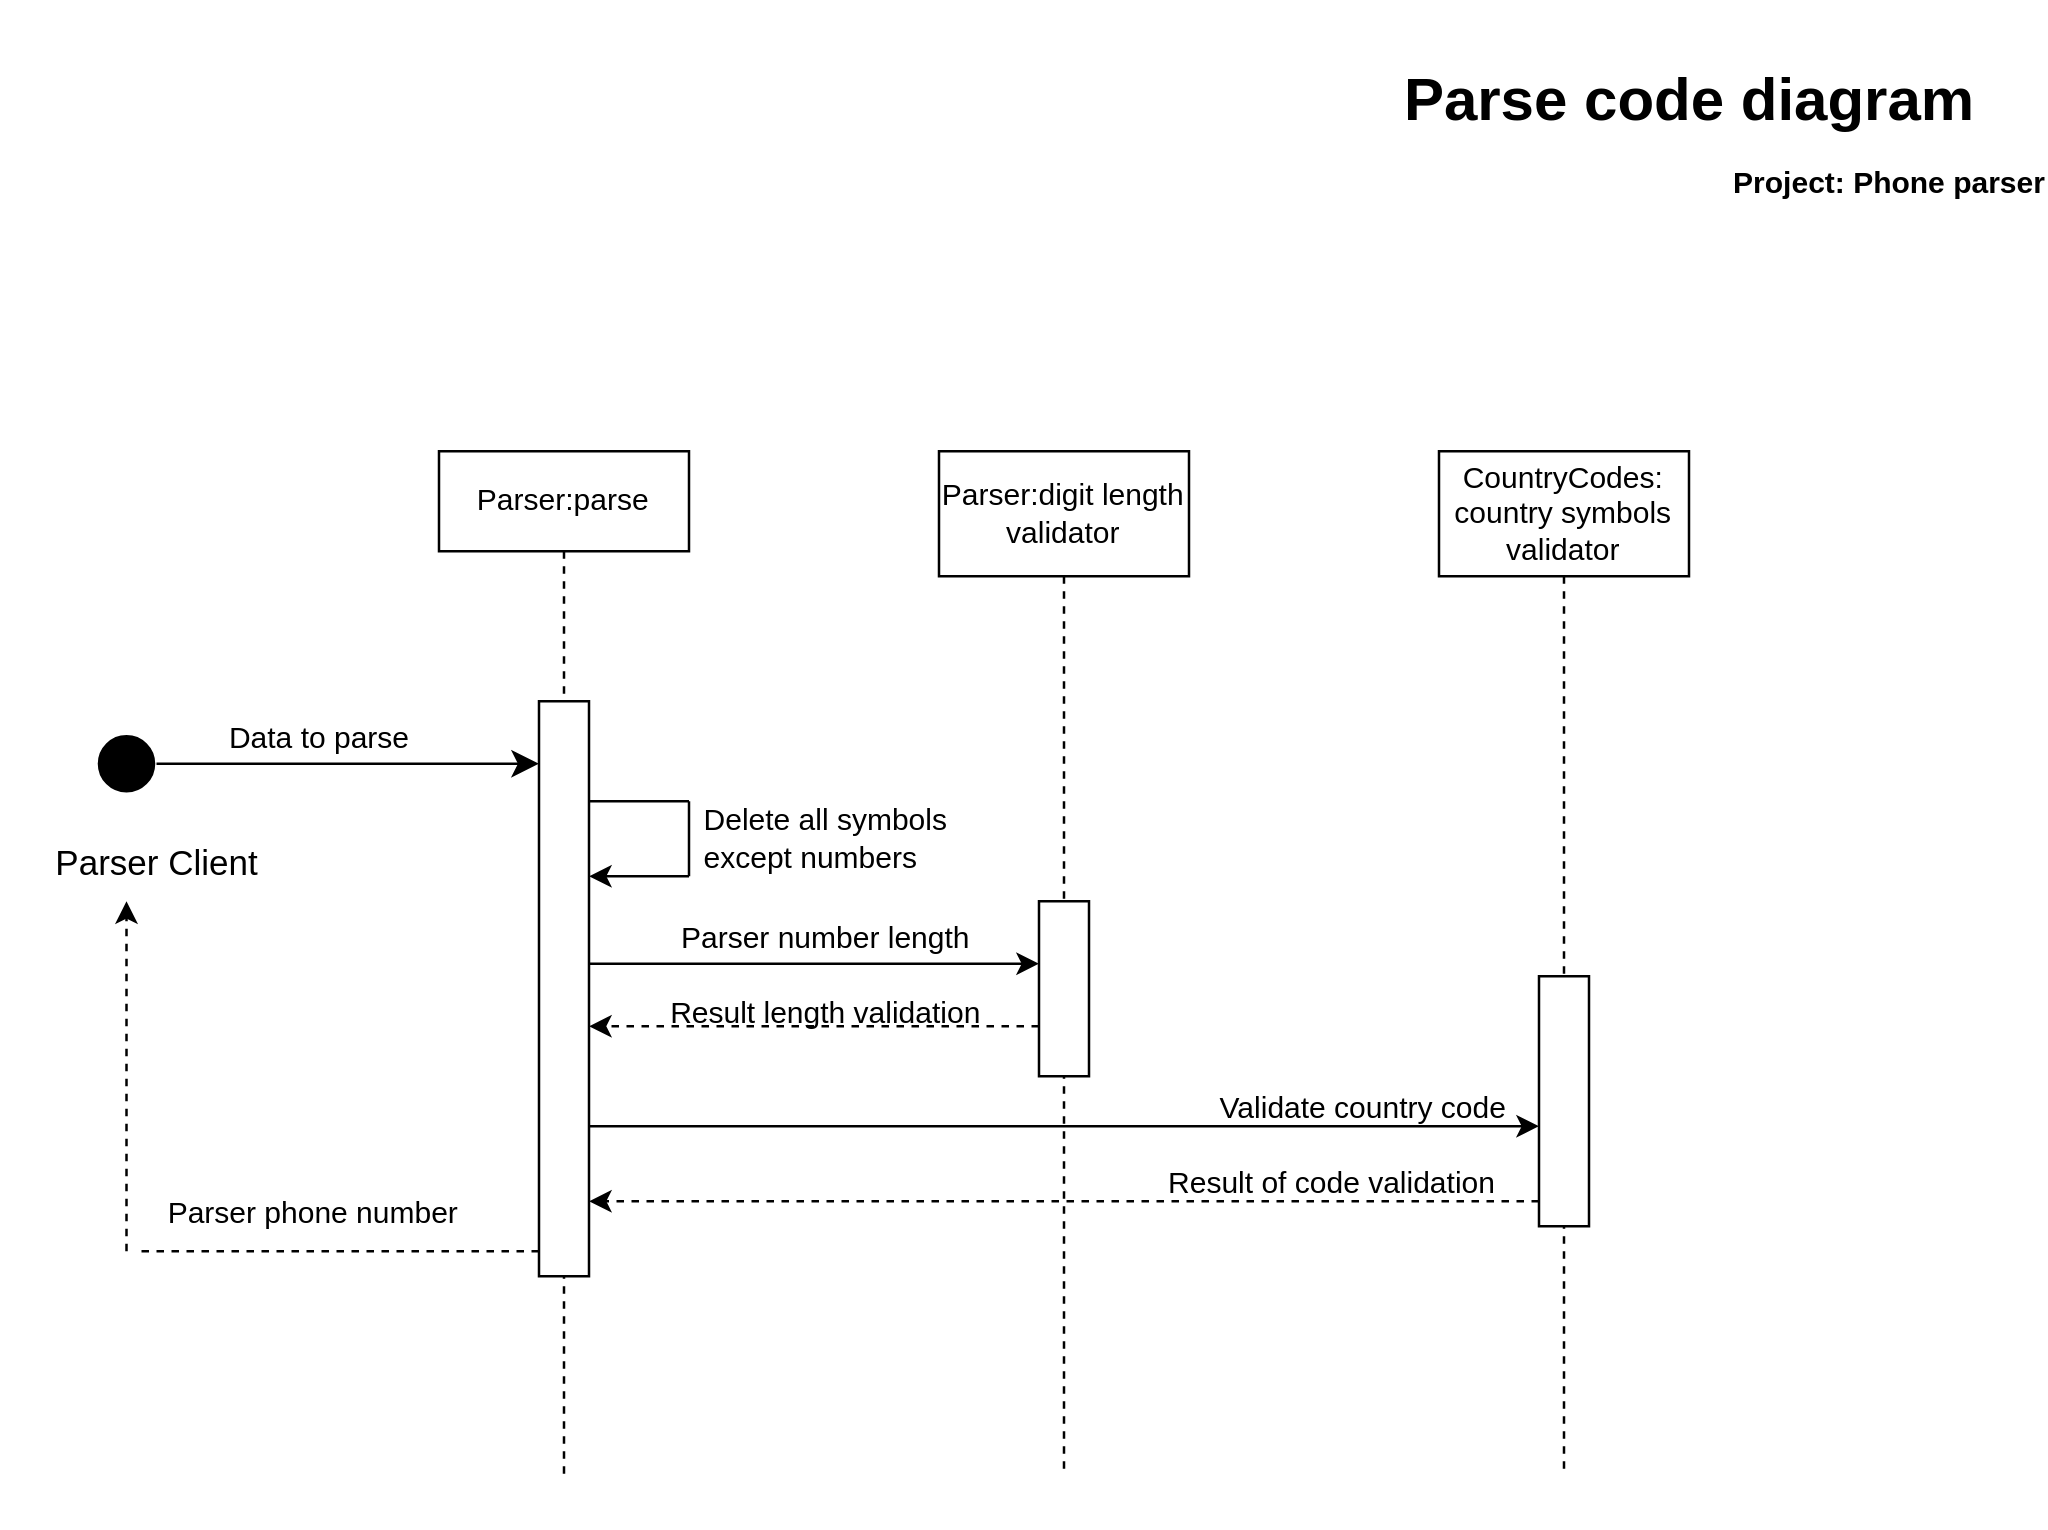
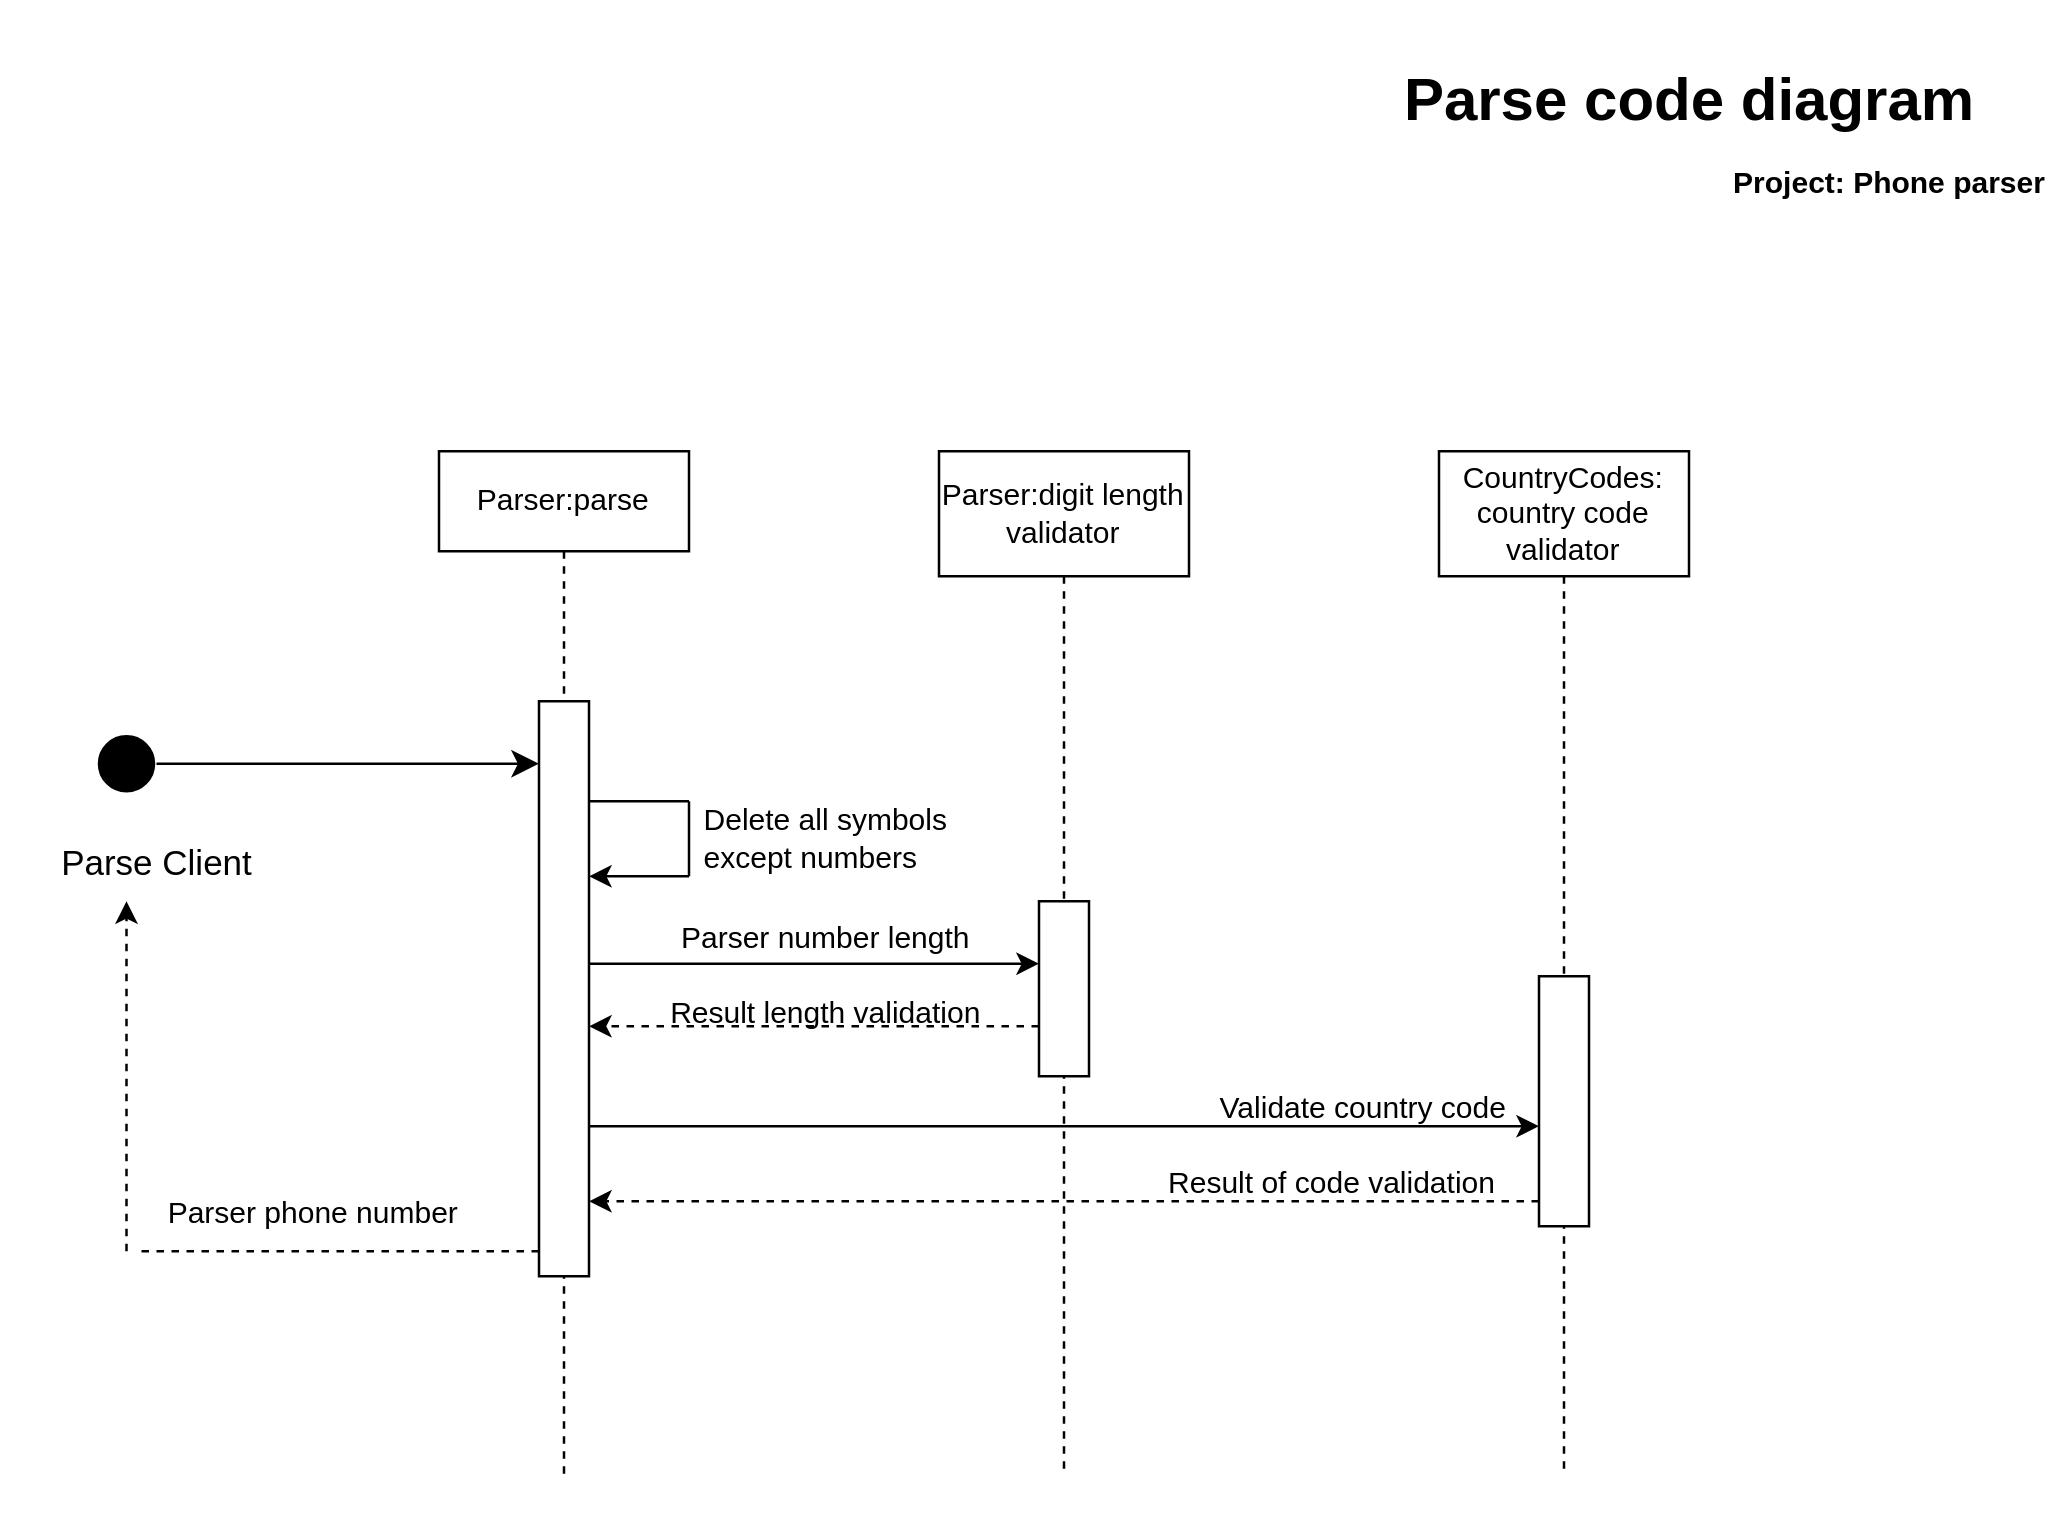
node "CountryCodes: country symbols validator": label "CountryCodes: country symbols validator" -> "CountryCodes: country code validator"
node "Data to parse": removed
node "Parser Client": label "Parser Client" -> "Parse Client"
